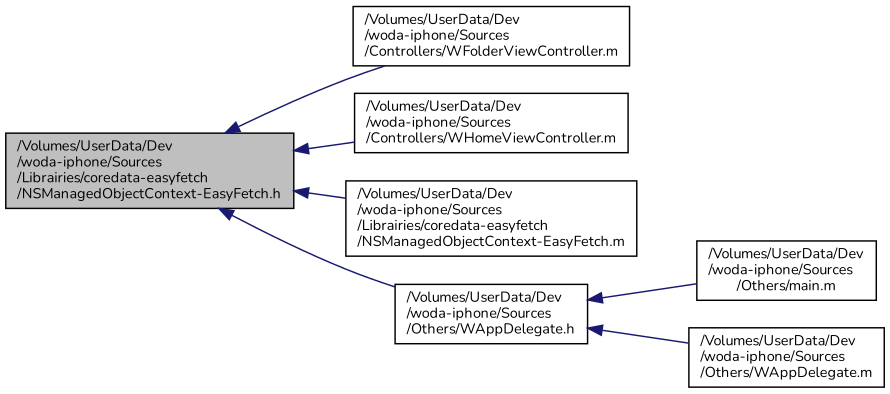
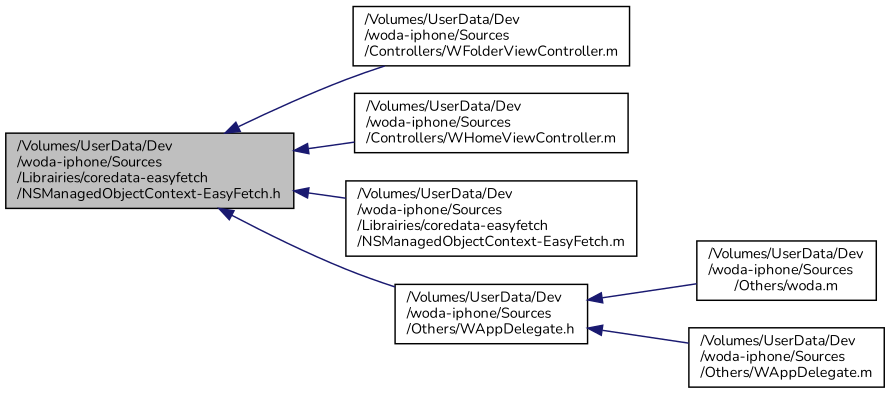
node "/Volumes/UserData/Dev /woda-iphone/Sources /Others/main.m": label "/Volumes/UserData/Dev /woda-iphone/Sources /Others/main.m" -> "/Volumes/UserData/Dev /woda-iphone/Sources /Others/woda.m"
